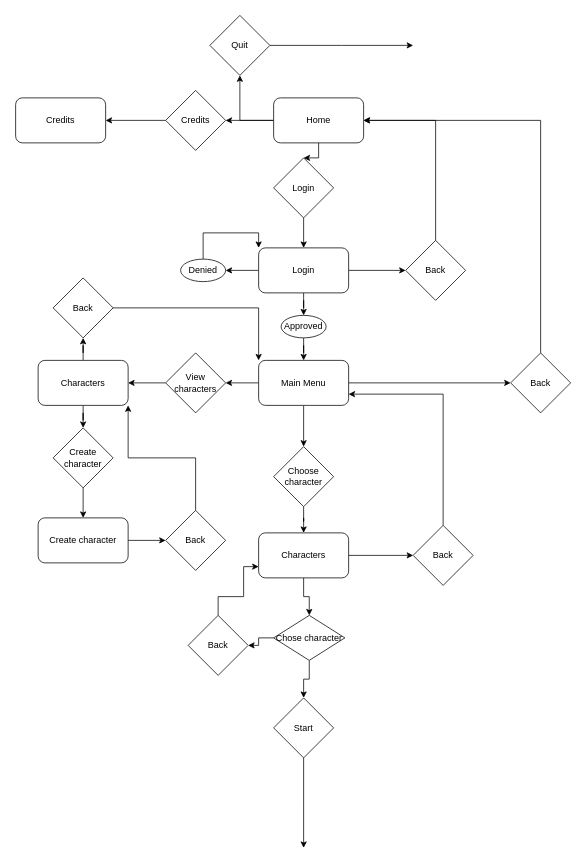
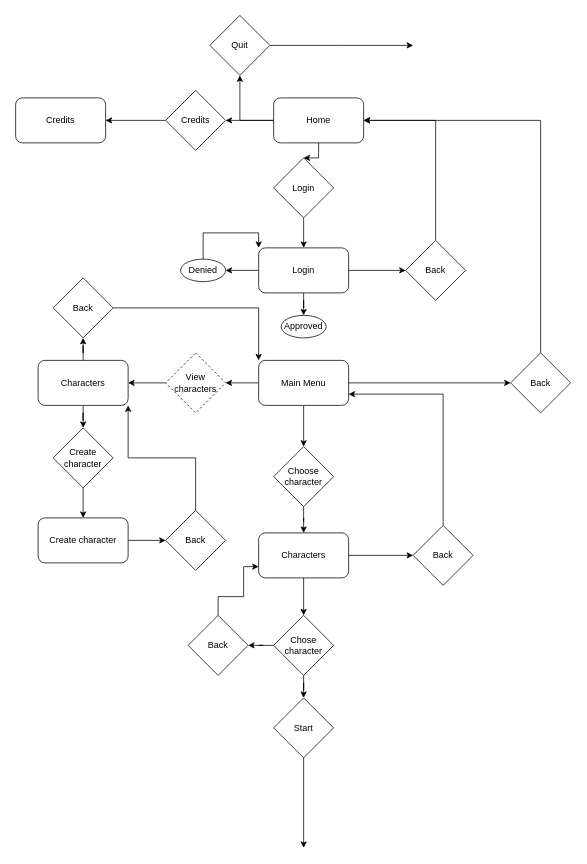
edge "Approved" -> "Main Menu": removed
node "View characters": style solid -> dashed
node "Chose character": size 71x45 -> 60x60
